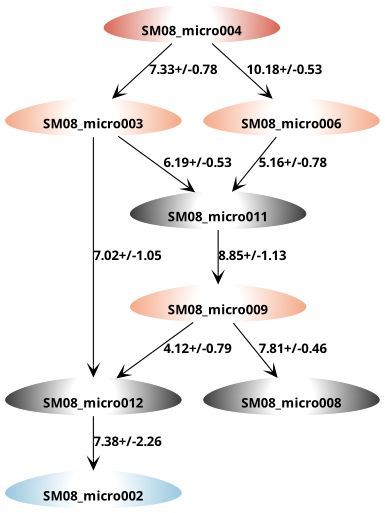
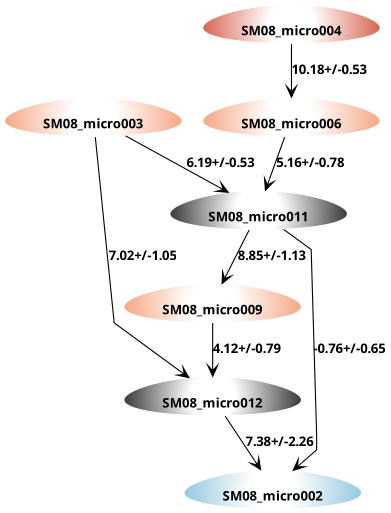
edge "SM08_micro004" -> "SM08_micro003": removed, label "7.33+/-0.78"
edge "SM08_micro011" -> "SM08_micro002": added, label "-0.76+/-0.65"
node "SM08_micro008": removed
